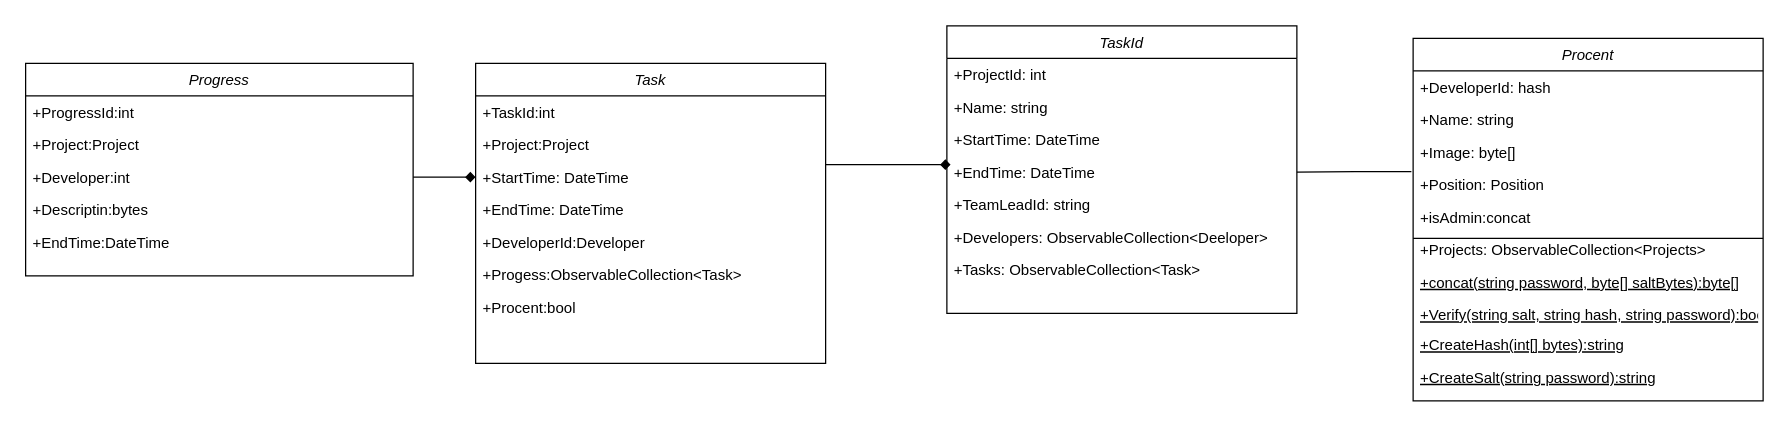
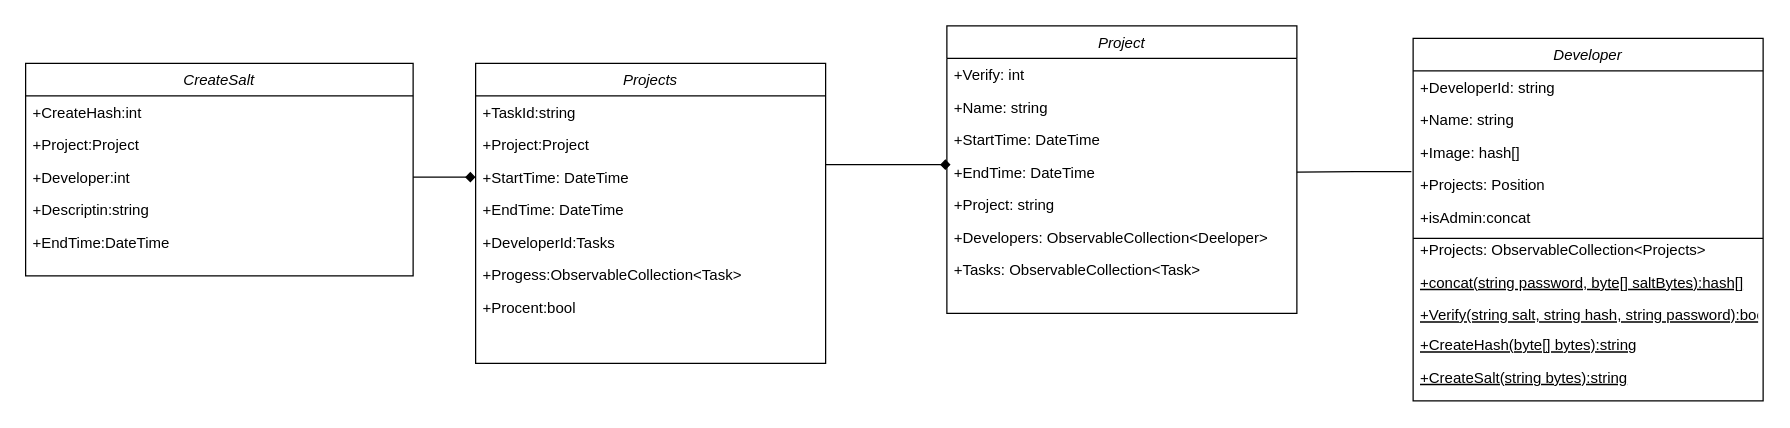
node "TaskId": label "TaskId" -> "Project"
node "Procent": label "Procent" -> "Developer"
node "+ProjectId: int": label "+ProjectId: int" -> "+Verify: int"
node "Progress": label "Progress" -> "CreateSalt"
node "Task": label "Task" -> "Projects"
node "+DeveloperId: hash": label "+DeveloperId: hash" -> "+DeveloperId: string"
node "+ProgressId:int": label "+ProgressId:int" -> "+CreateHash:int"
node "+TaskId:int": label "+TaskId:int" -> "+TaskId:string"
node "+Image: byte[]": label "+Image: byte[]" -> "+Image: hash[]"
node "+Position: Position": label "+Position: Position" -> "+Projects: Position"
node "+TeamLeadId: string": label "+TeamLeadId: string" -> "+Project: string"
node "+Descriptin:bytes": label "+Descriptin:bytes" -> "+Descriptin:string"
node "+DeveloperId:Developer": label "+DeveloperId:Developer" -> "+DeveloperId:Tasks"
node "+concat(string password, byte[] saltBytes):byte[]": label "+concat(string password, byte[] saltBytes):byte[]" -> "+concat(string password, byte[] saltBytes):hash[]"
node "+CreateHash(int[] bytes):string": label "+CreateHash(int[] bytes):string" -> "+CreateHash(byte[] bytes):string"
node "+CreateSalt(string password):string": label "+CreateSalt(string password):string" -> "+CreateSalt(string bytes):string"
